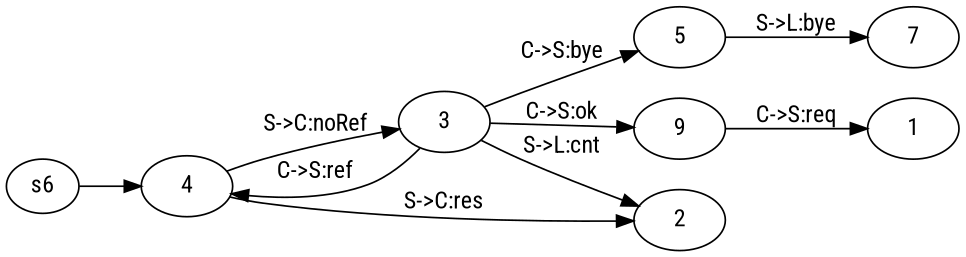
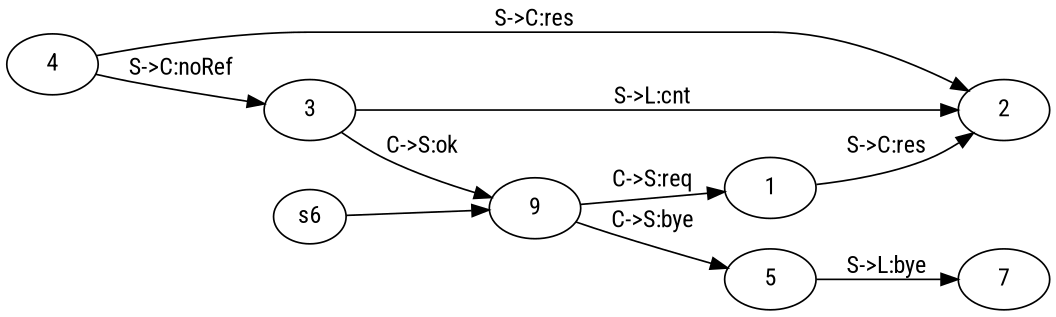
edge "3" -> "5": now "9" -> "5"
edge "1" -> "2": added, label "S->C:res"
edge "s6" -> "4": now "s6" -> "9"
edge "3" -> "4": removed, label "C->S:ref"
